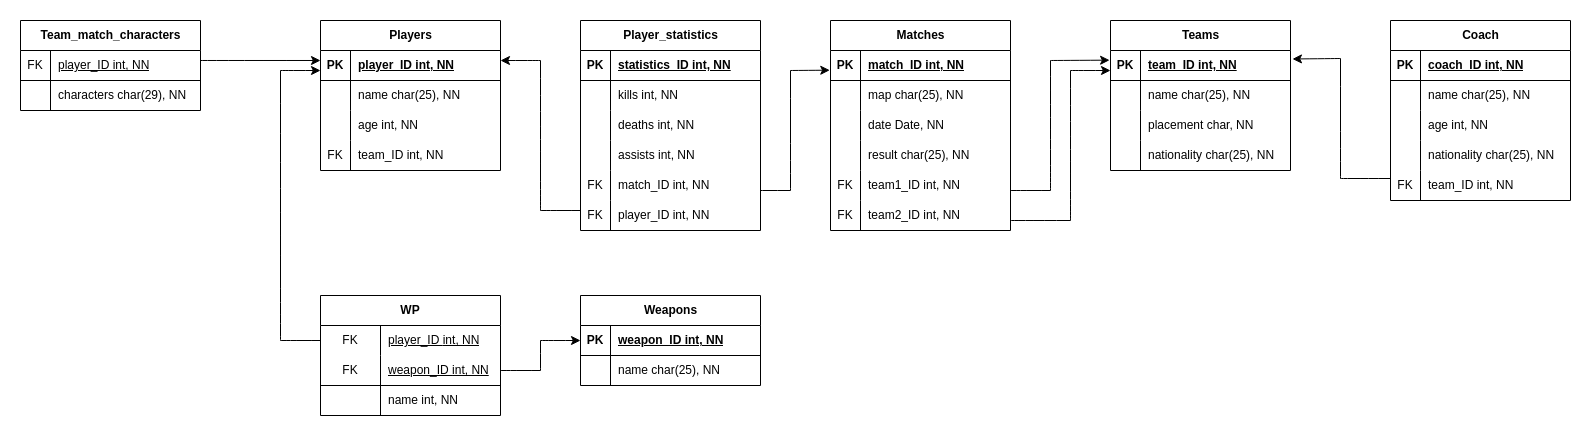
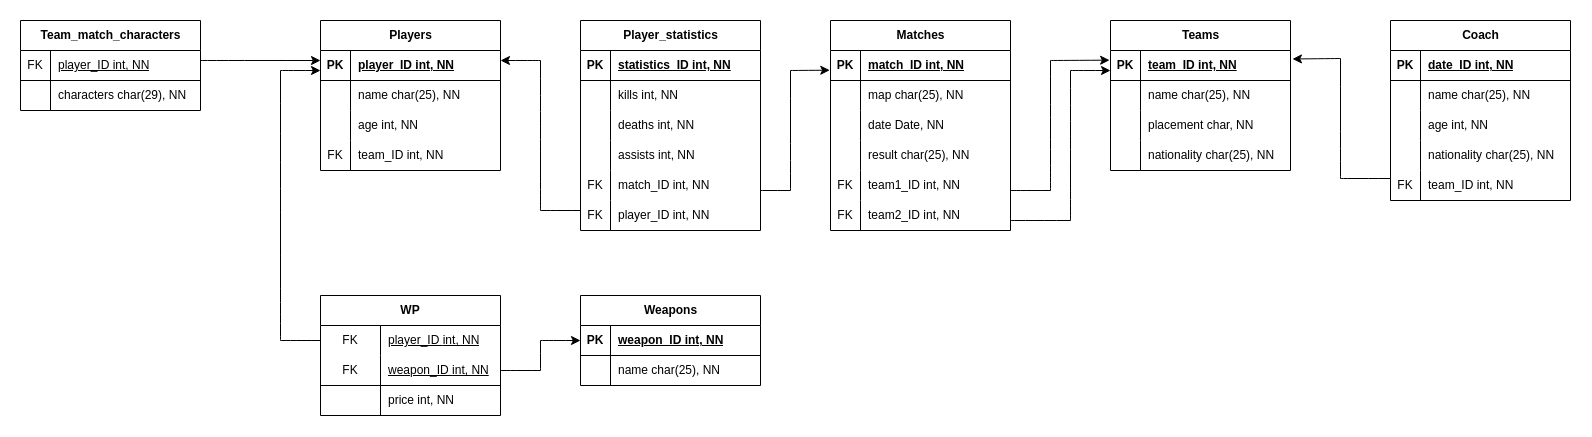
node "coach_ID int, NN": label "coach_ID int, NN" -> "date_ID int, NN"
node "name int, NN": label "name int, NN" -> "price int, NN"
